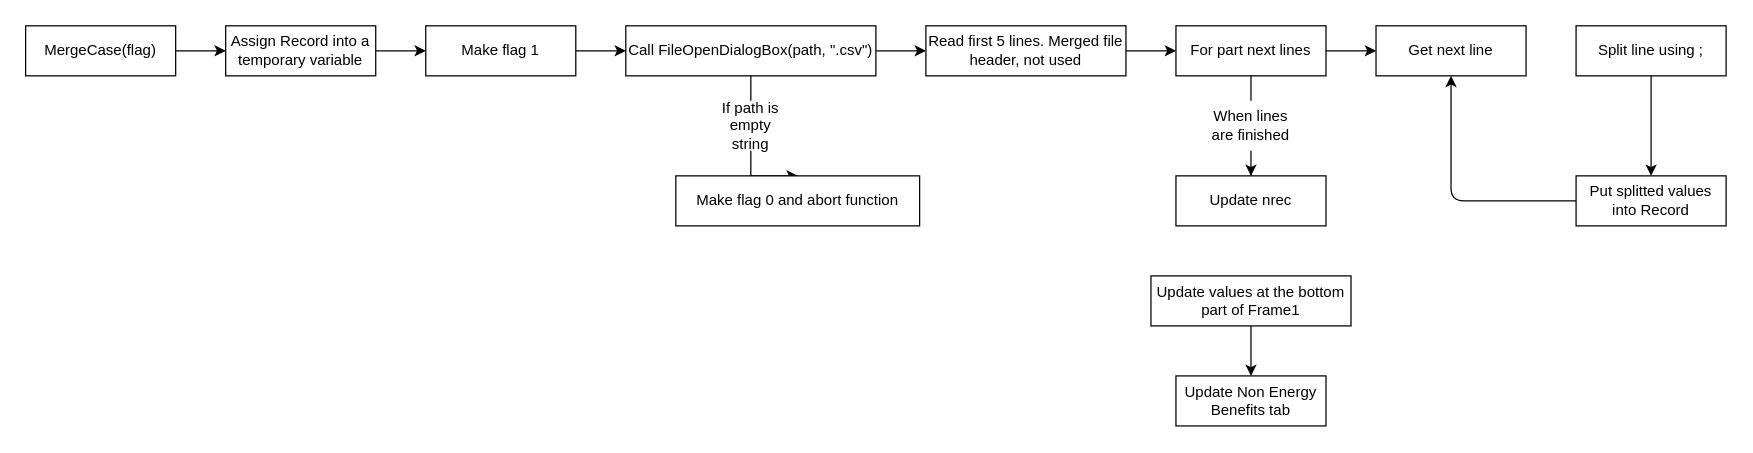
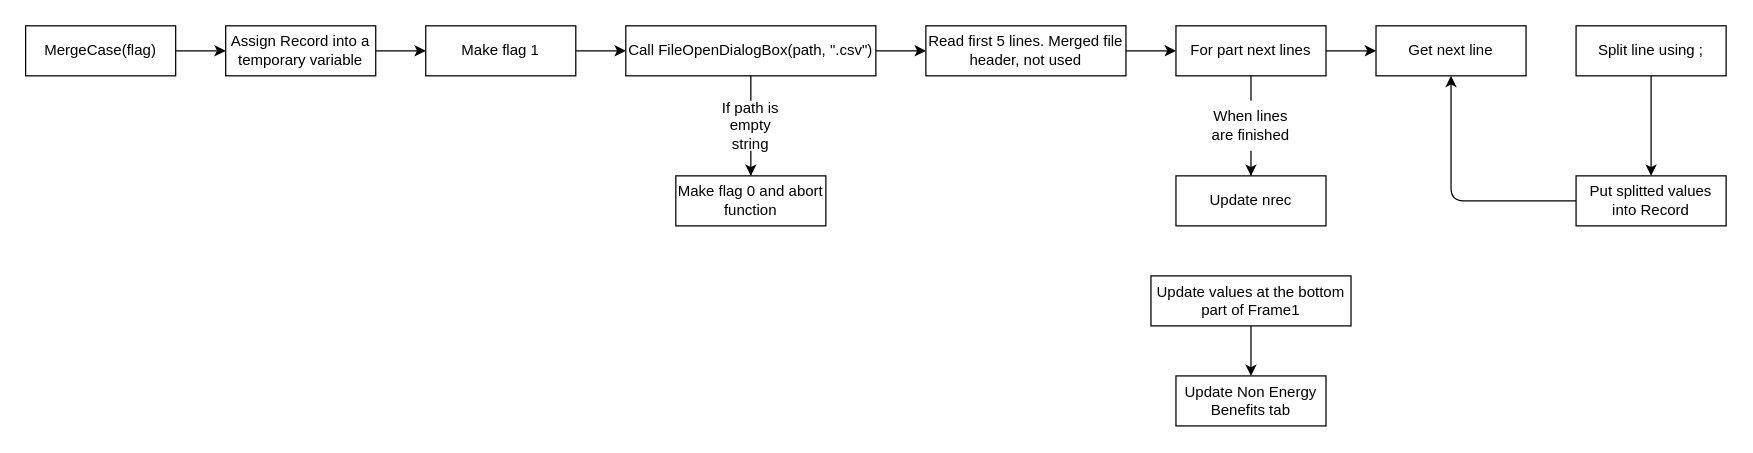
node "Make flag 0 and abort function": size 244x50 -> 150x50
